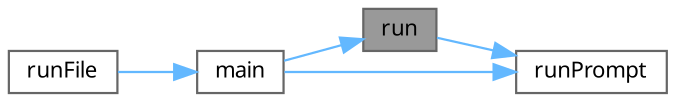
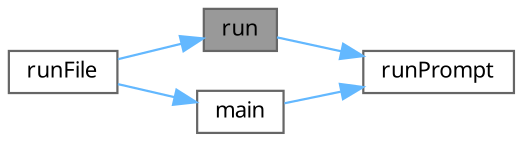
edge "main" -> "run": now "runFile" -> "run"
